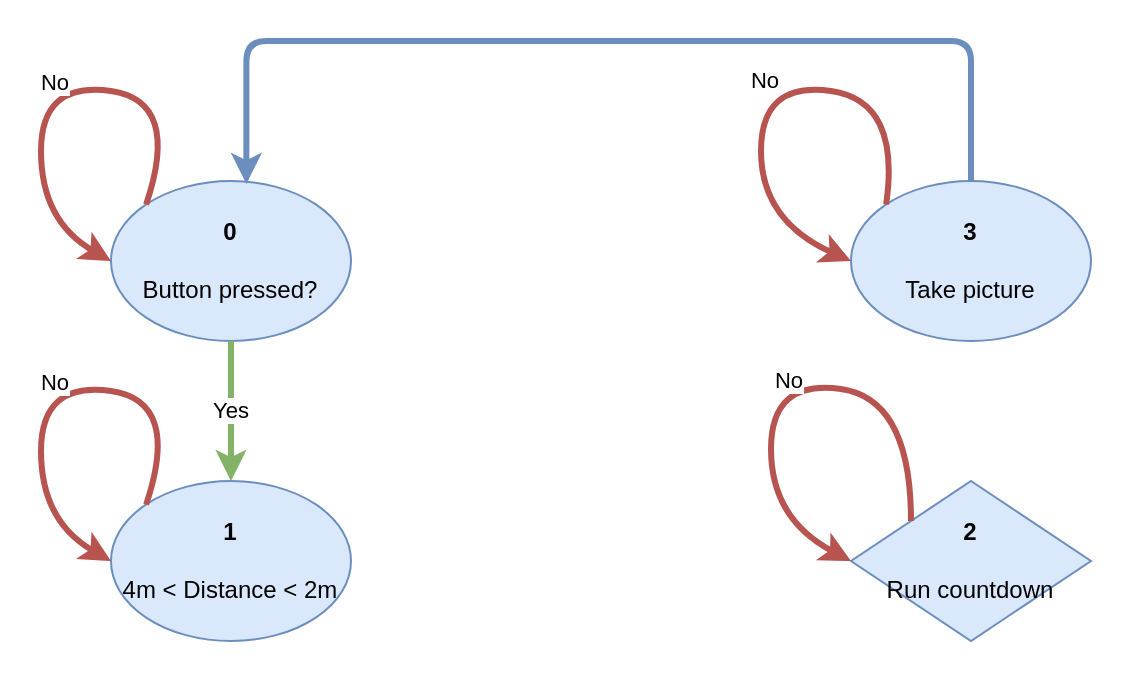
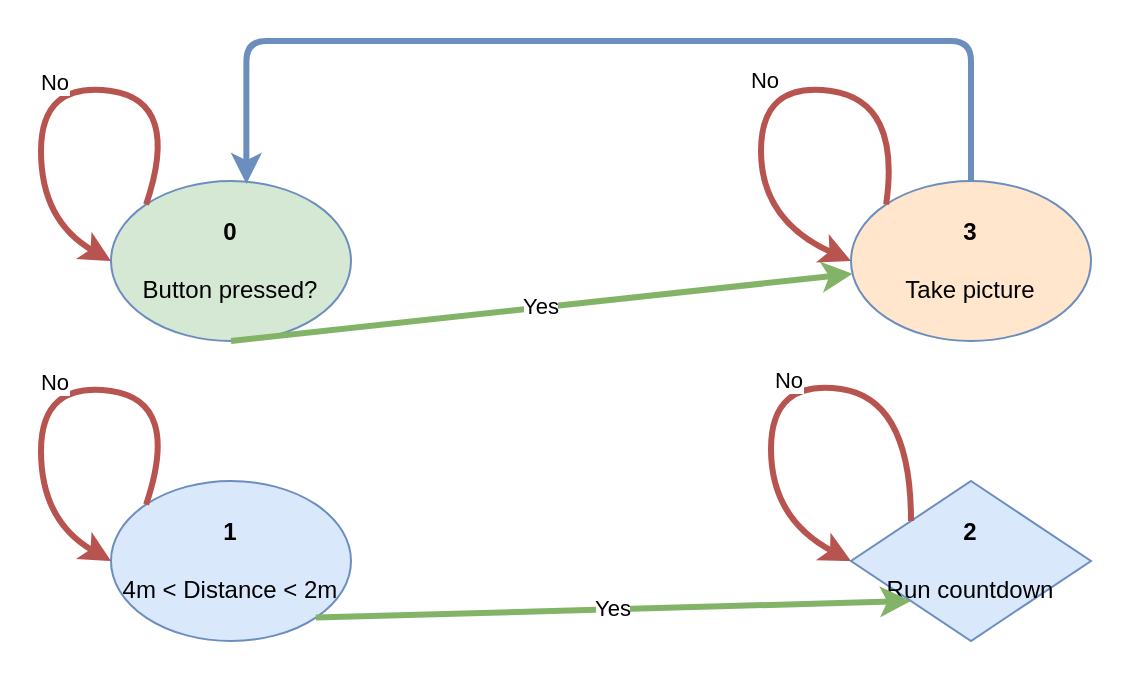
node "0 Button pressed?": fillcolor #dae8fc -> #d5e8d4
node "3 Take picture": fillcolor #dae8fc -> #ffe6cc
edge "0 Button pressed?" -> "1 4m < Distance < 2m": now "0 Button pressed?" -> "3 Take picture"
edge "1 4m < Distance < 2m" -> "2 Run countdown": added, label "Yes"
